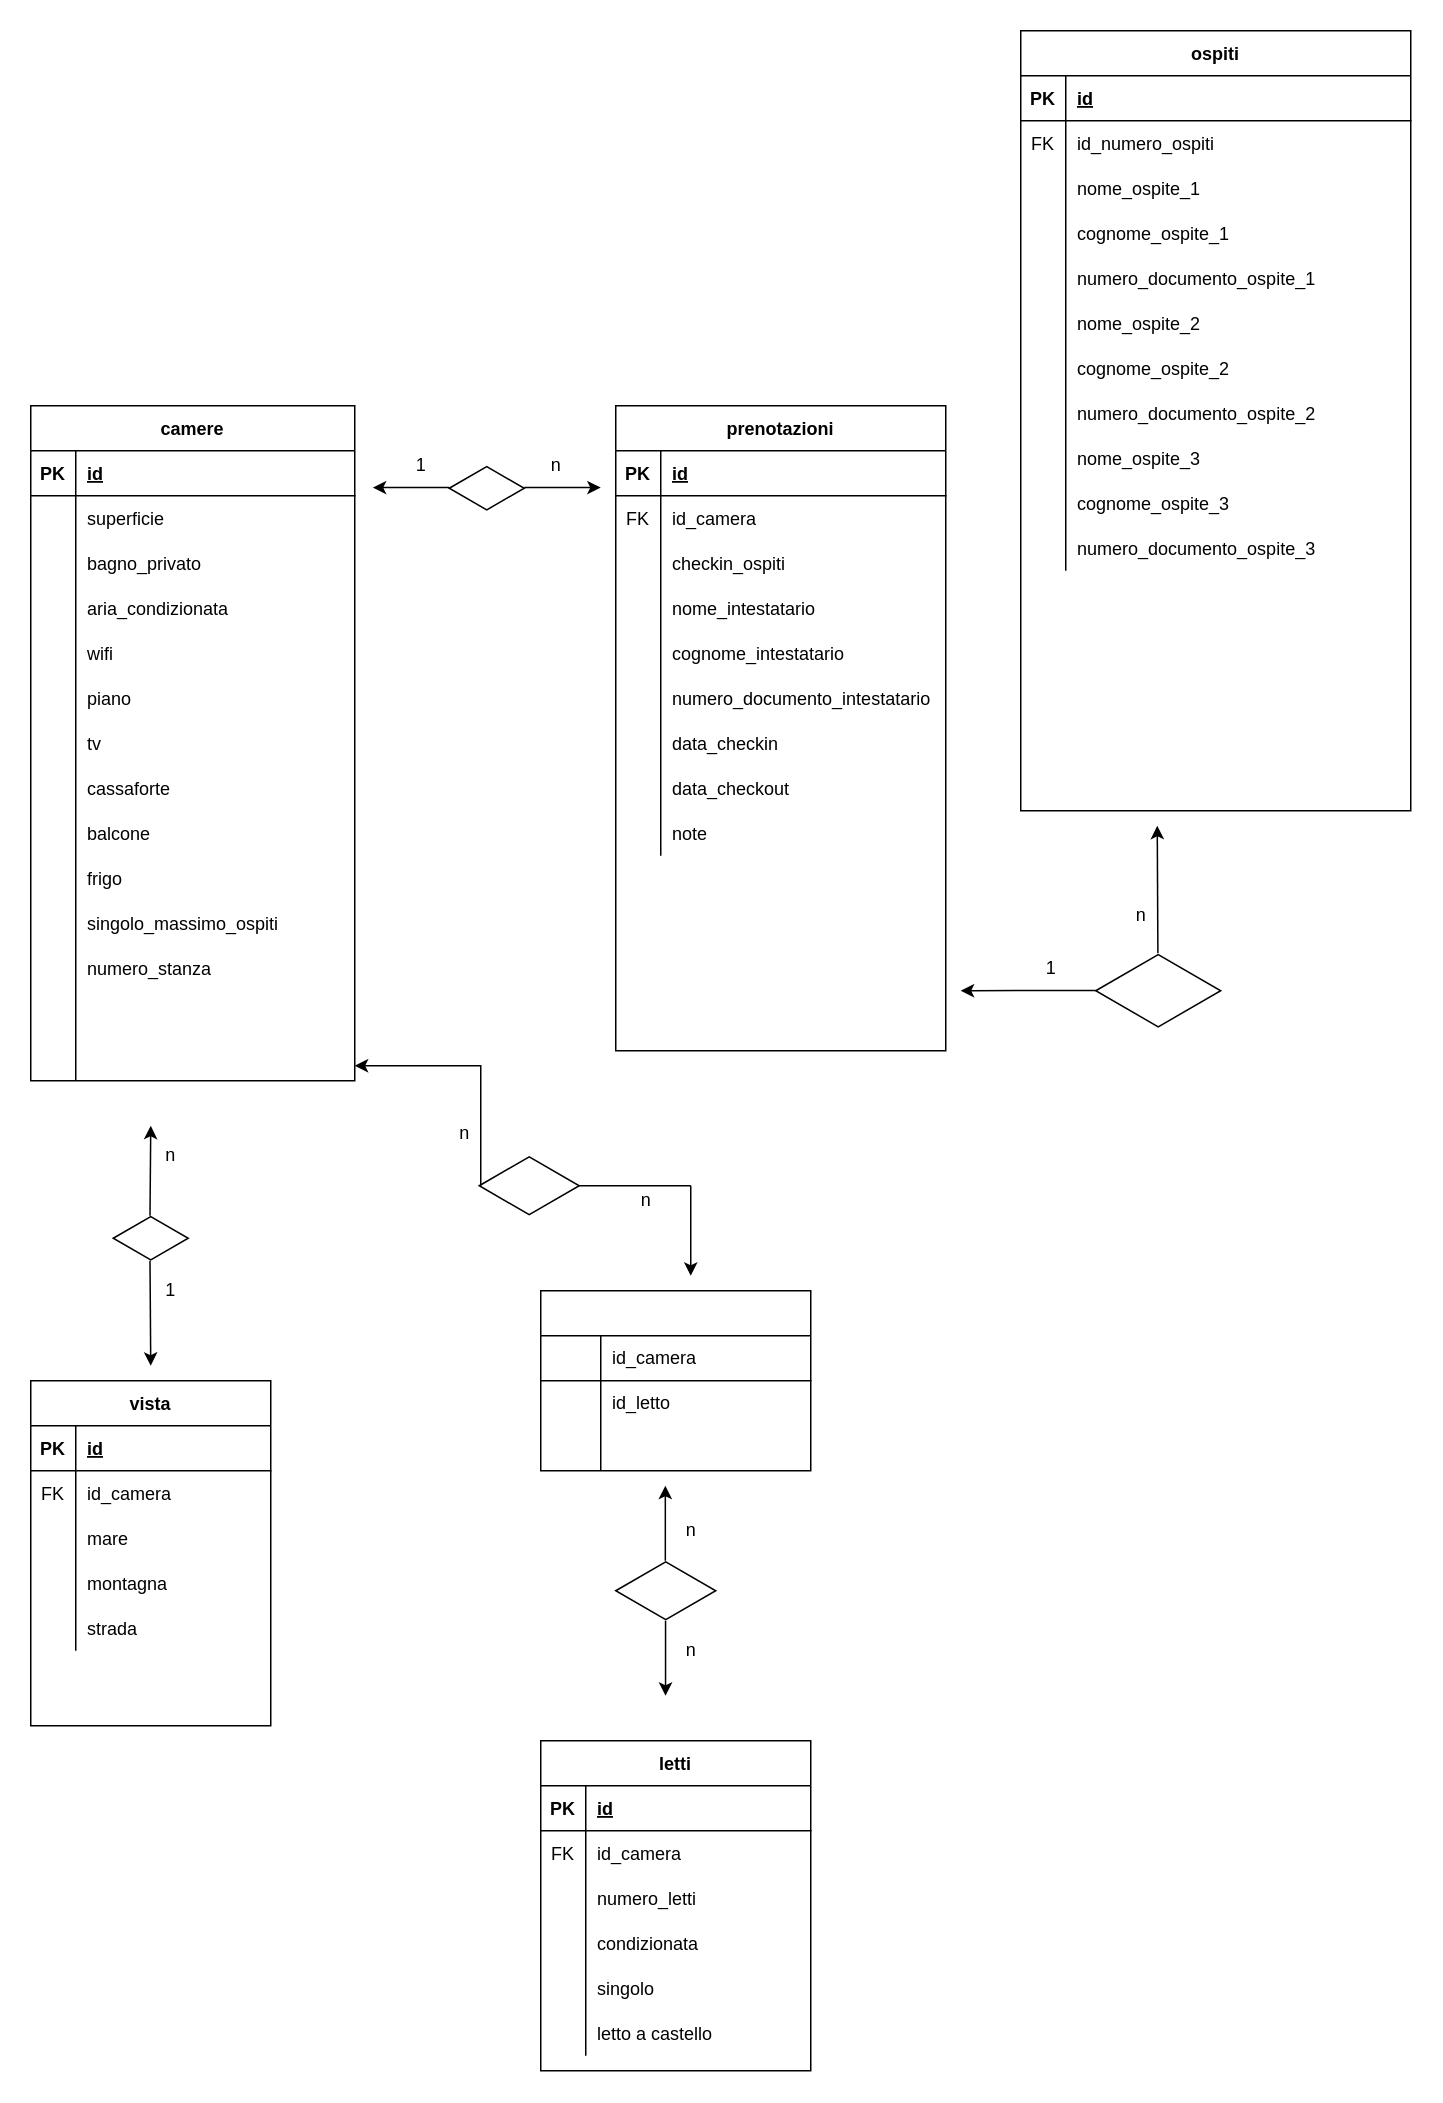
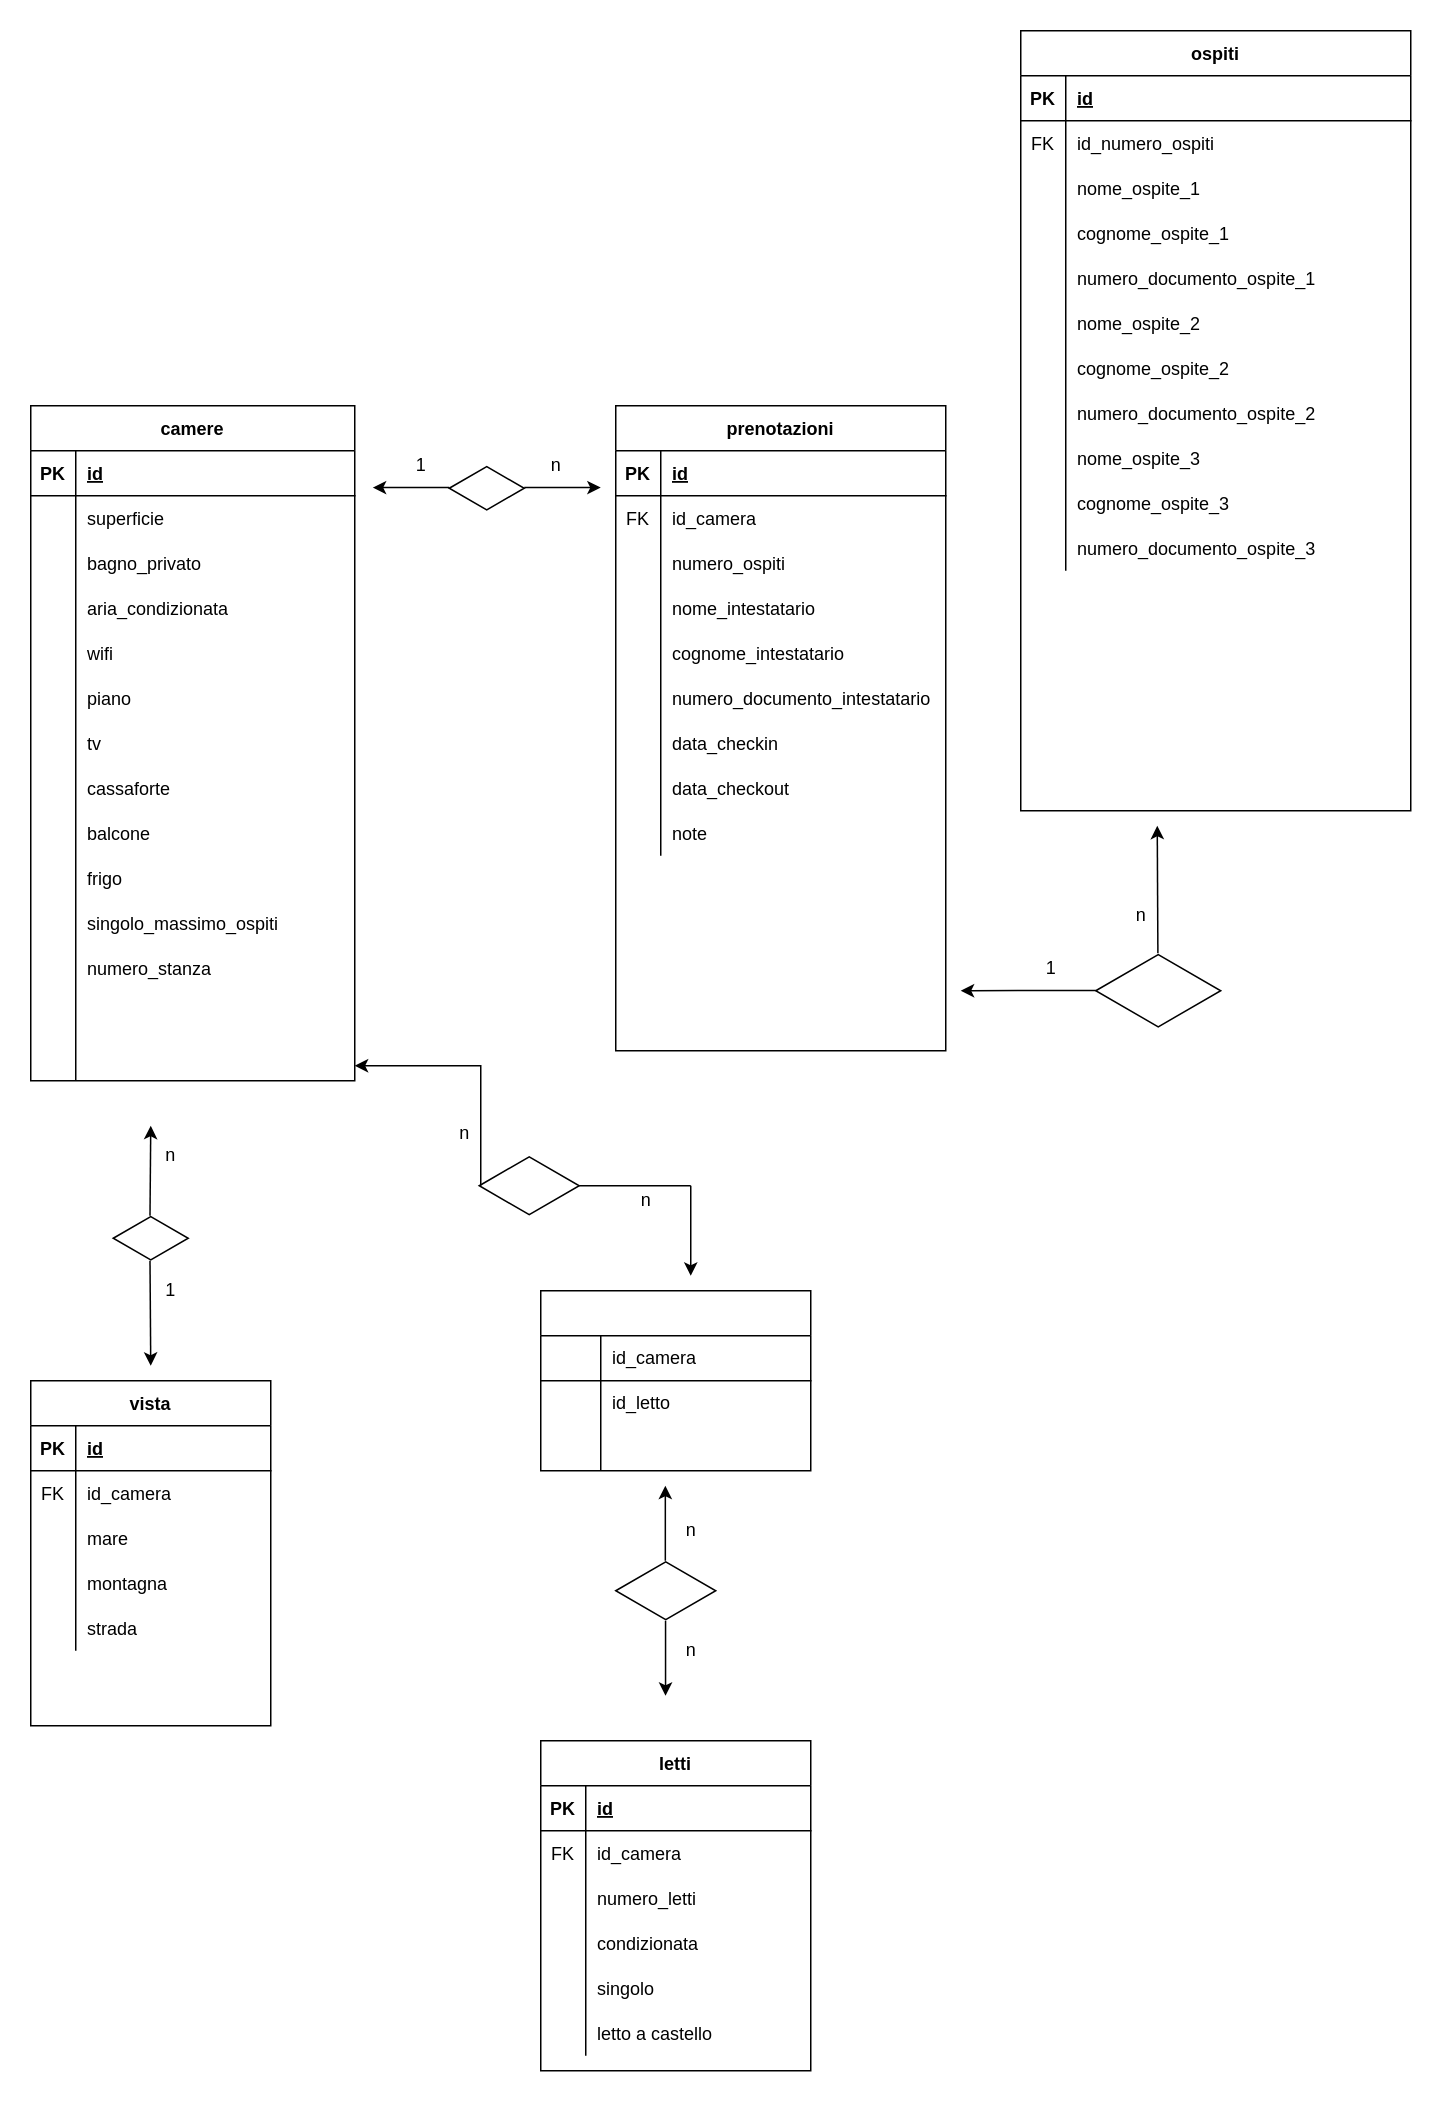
node "checkin_ospiti": label "checkin_ospiti" -> "numero_ospiti"
